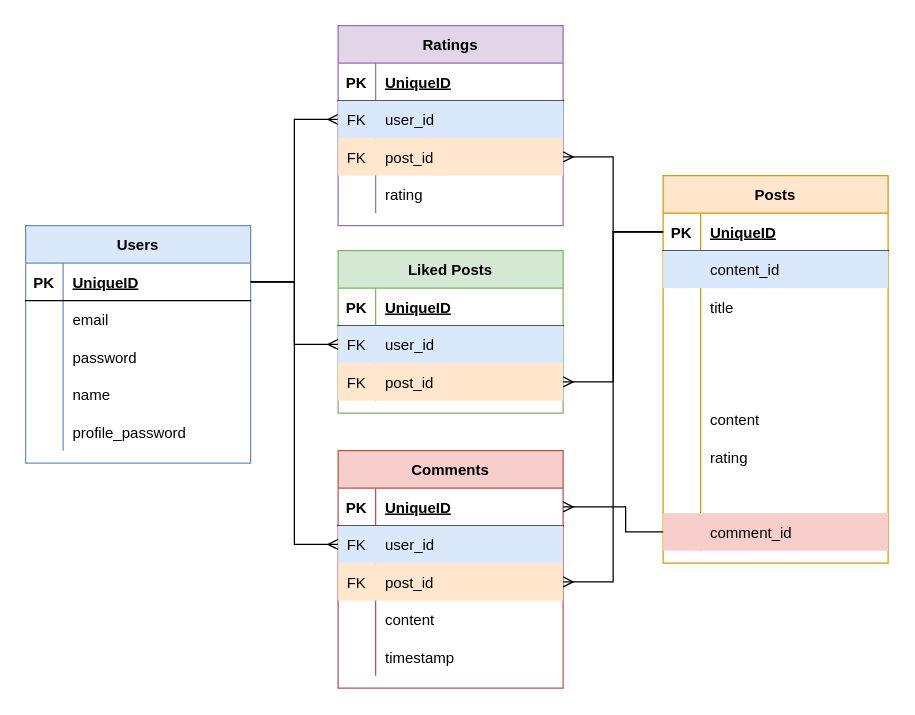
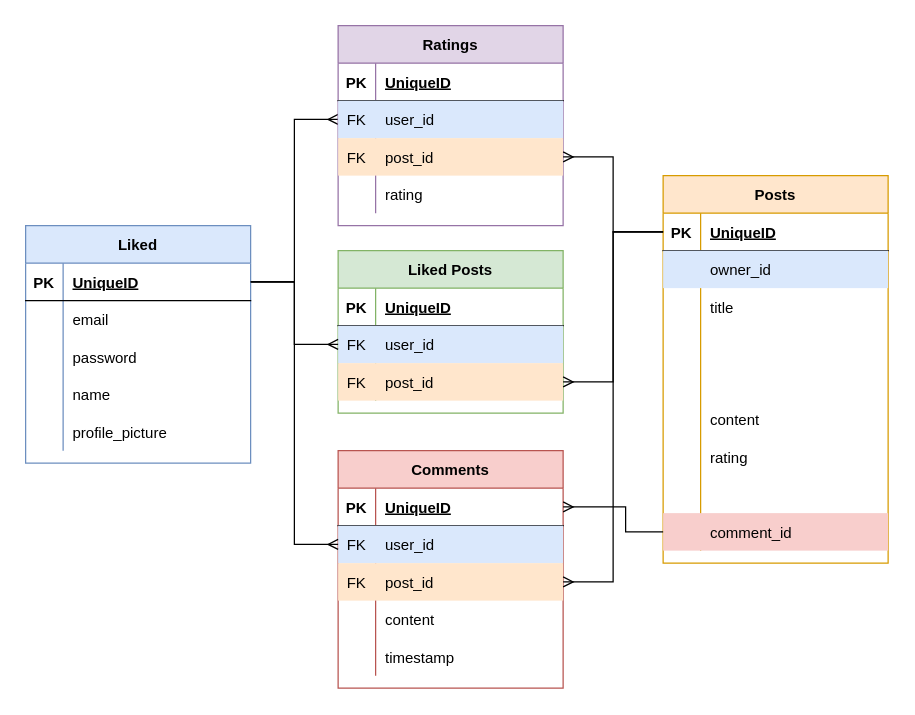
node "Users": label "Users" -> "Liked"
node "content_id": label "content_id" -> "owner_id"
node "profile_password": label "profile_password" -> "profile_picture"
